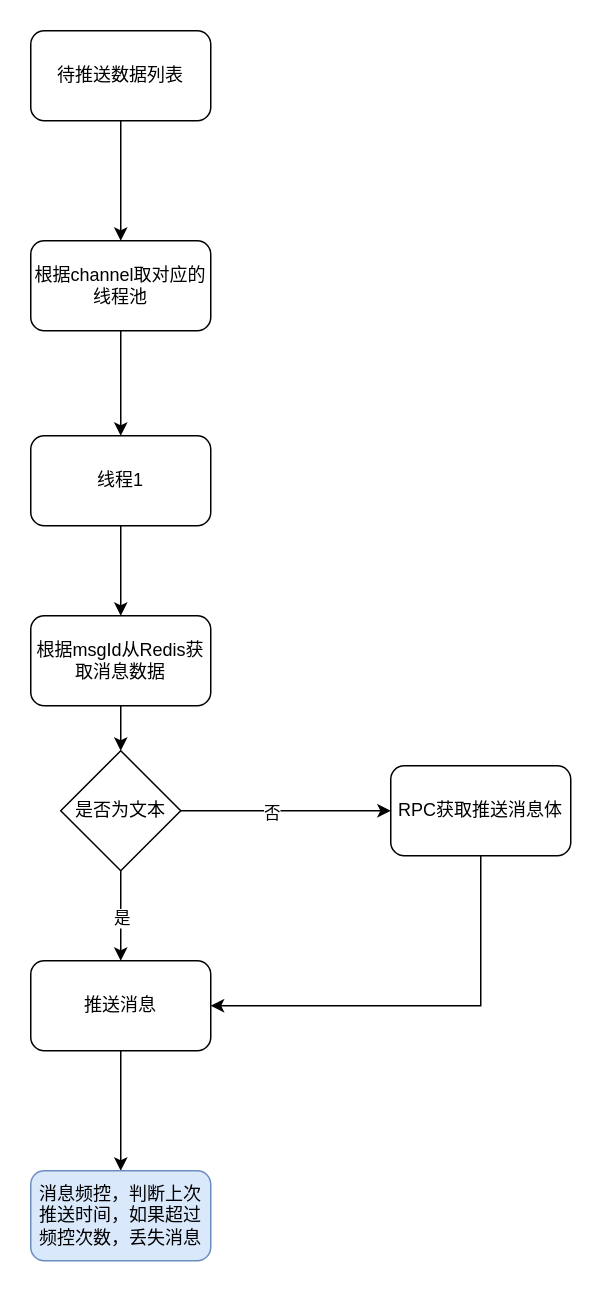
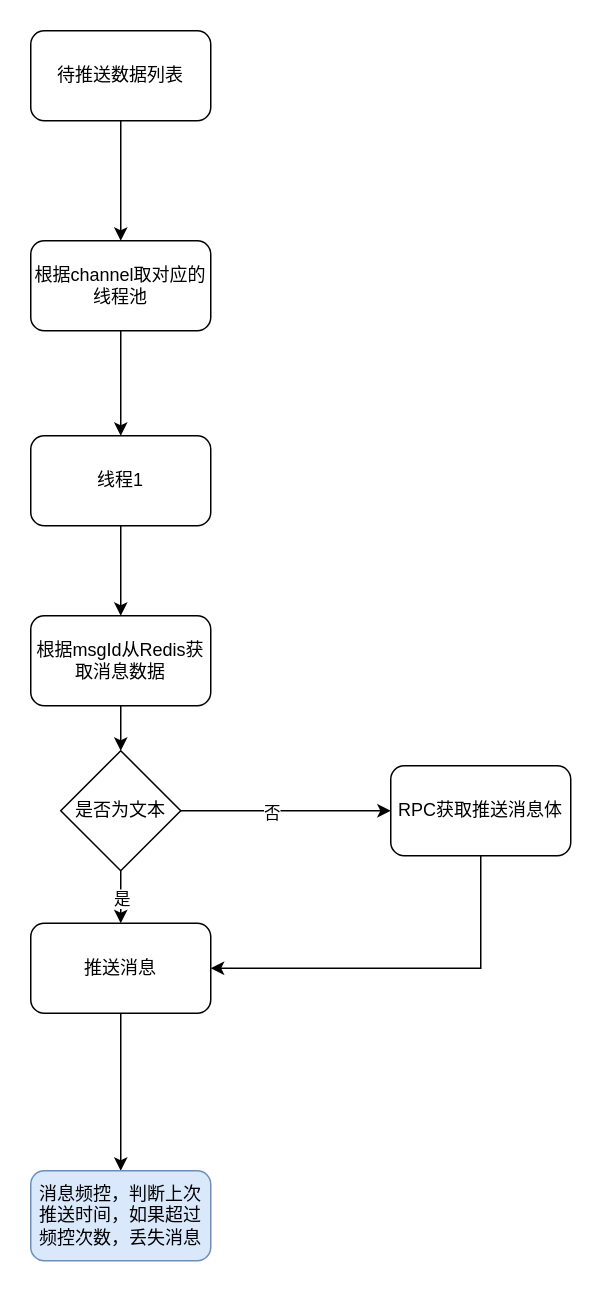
node "推送消息": moved (121, 1006) -> (121, 968)
